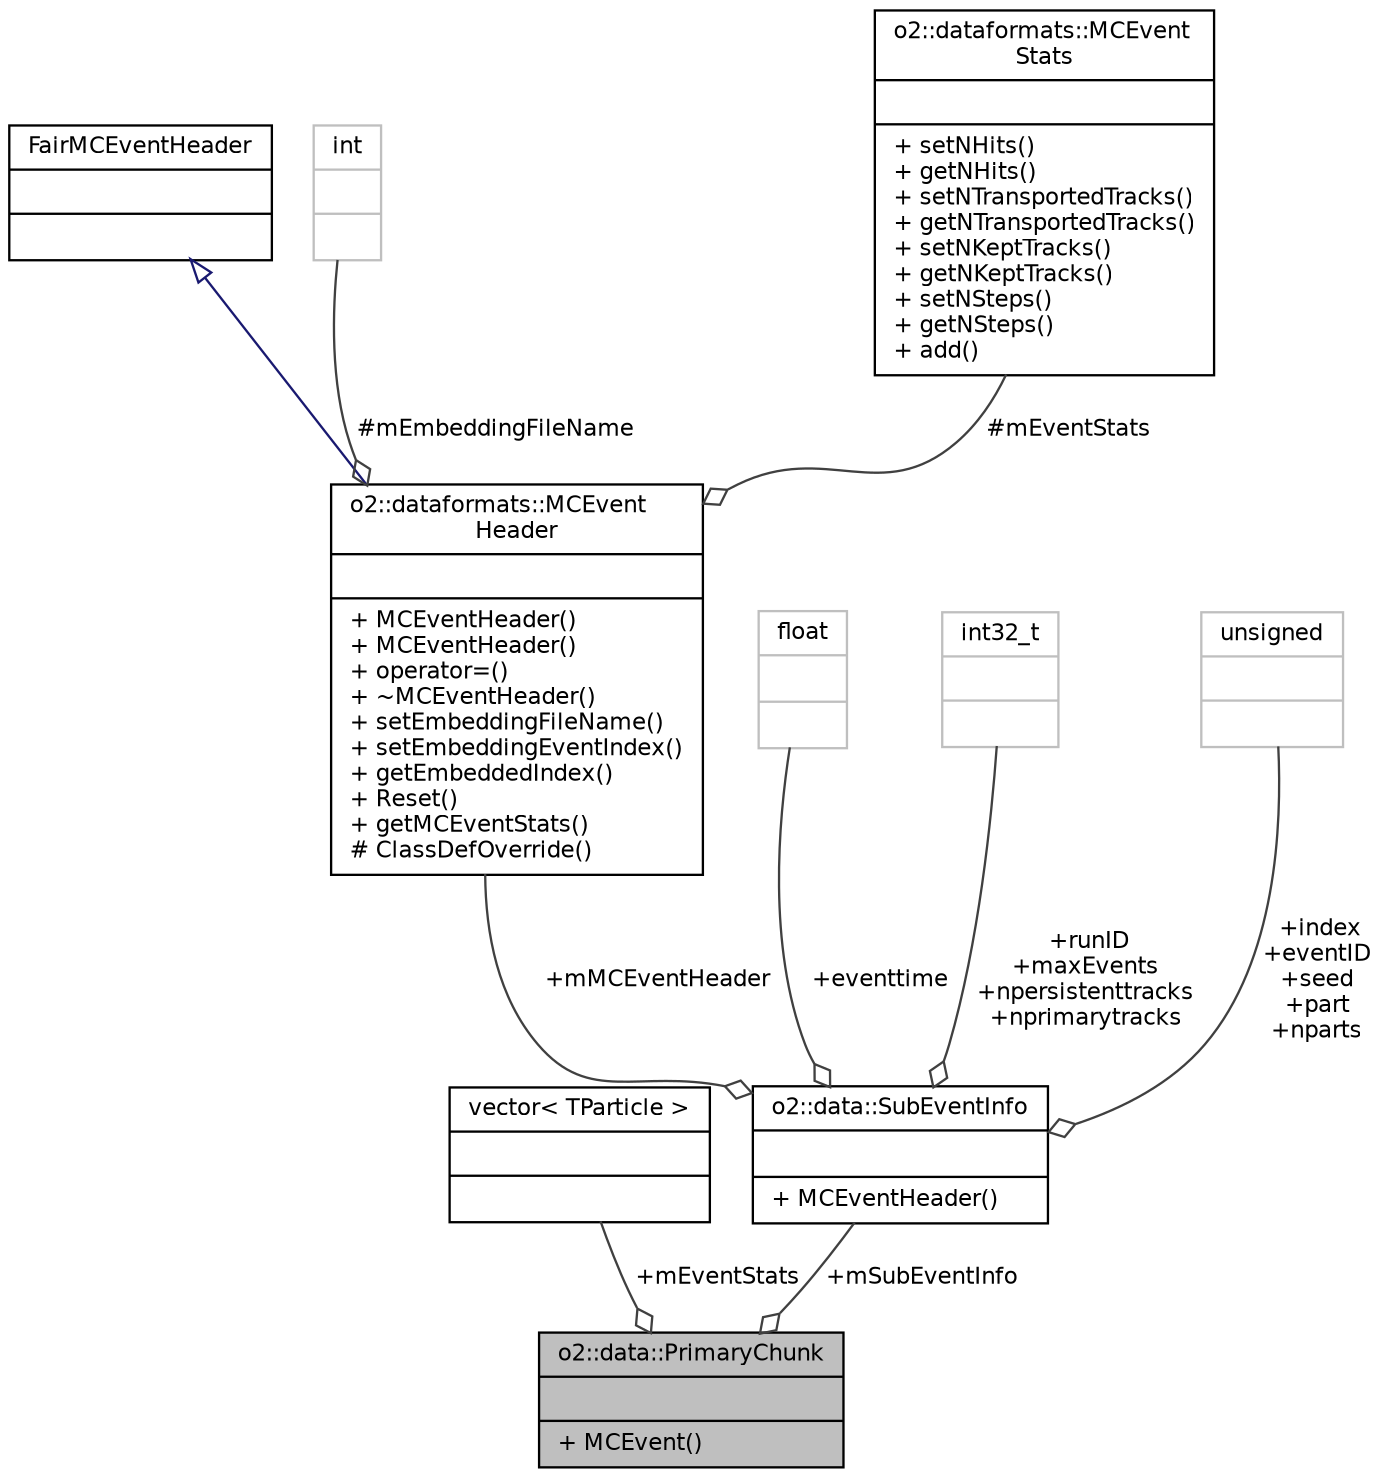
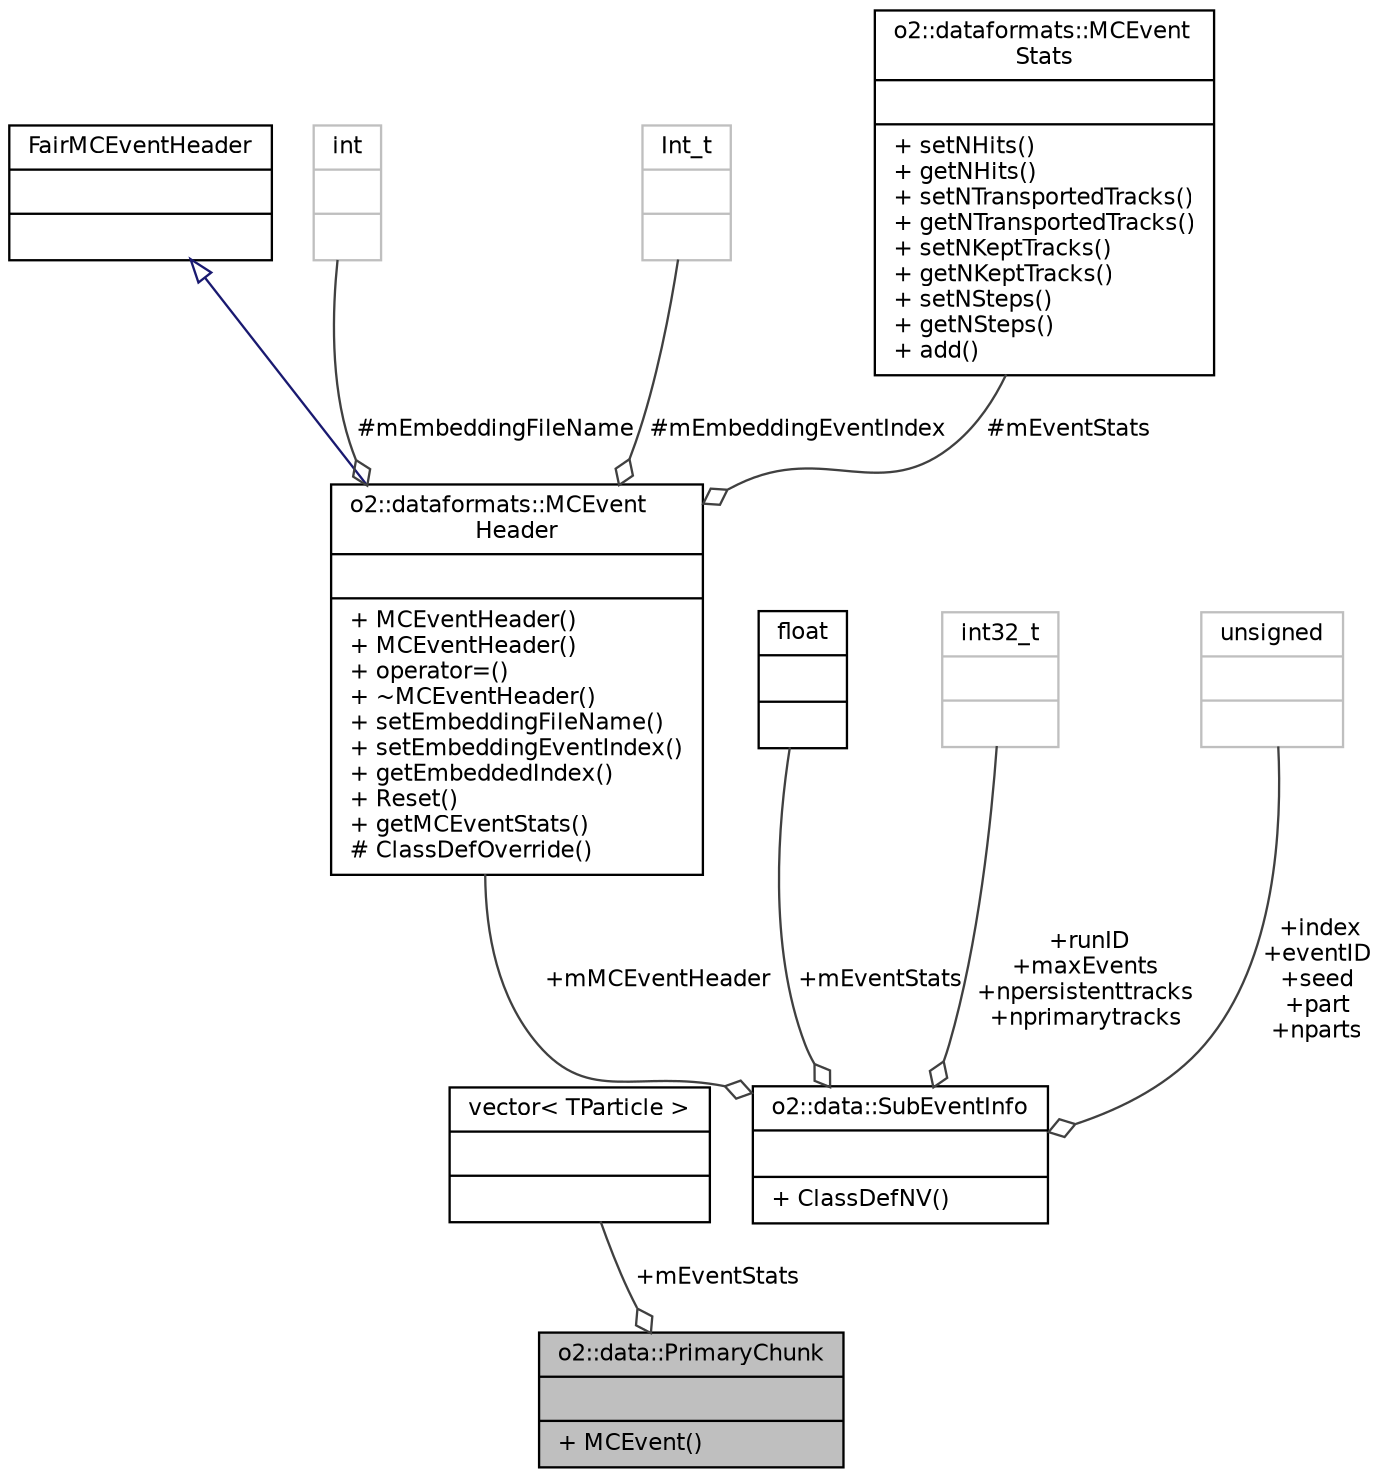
node "Int_t": added
node "float": color grey75 -> black
edge "float" -> "o2::data::SubEventInfo": label " +eventtime" -> " +mEventStats"
node "o2::data::SubEventInfo": text "+ MCEventHeader()" -> "+ ClassDefNV()"
edge "o2::data::SubEventInfo" -> "o2::data::PrimaryChunk": removed, label "+mSubEventInfo"
